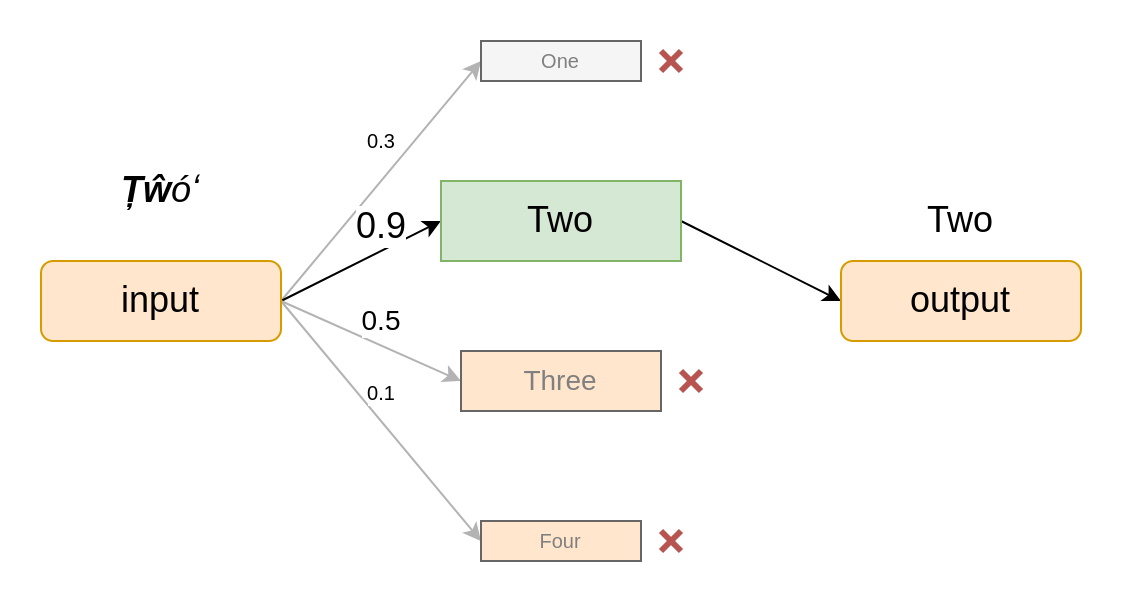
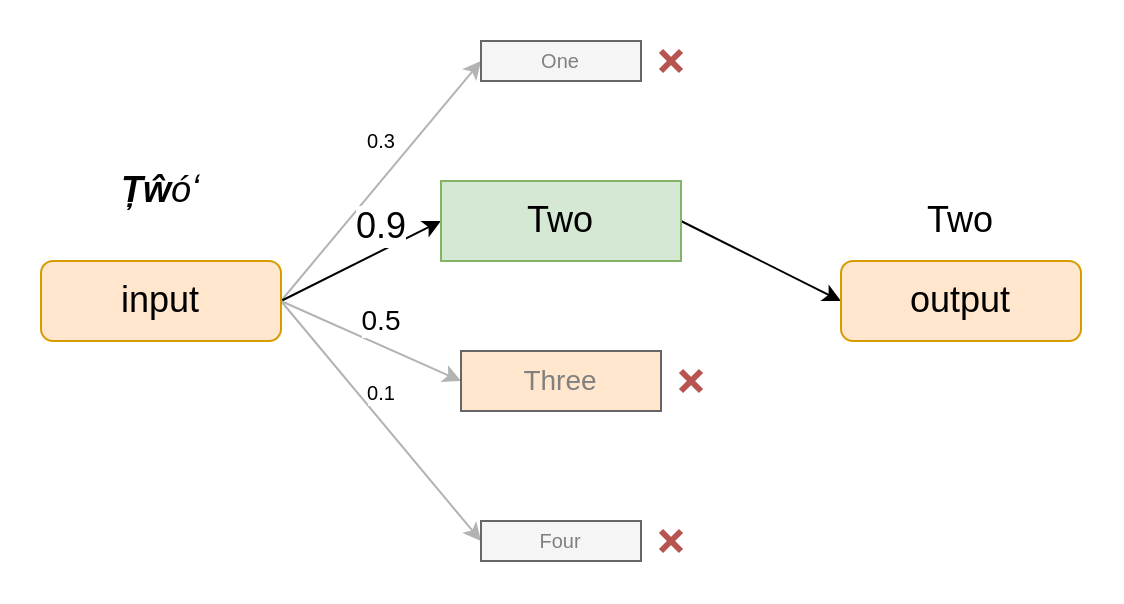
node "Four": fillcolor #ffe6cc -> #f5f5f5
